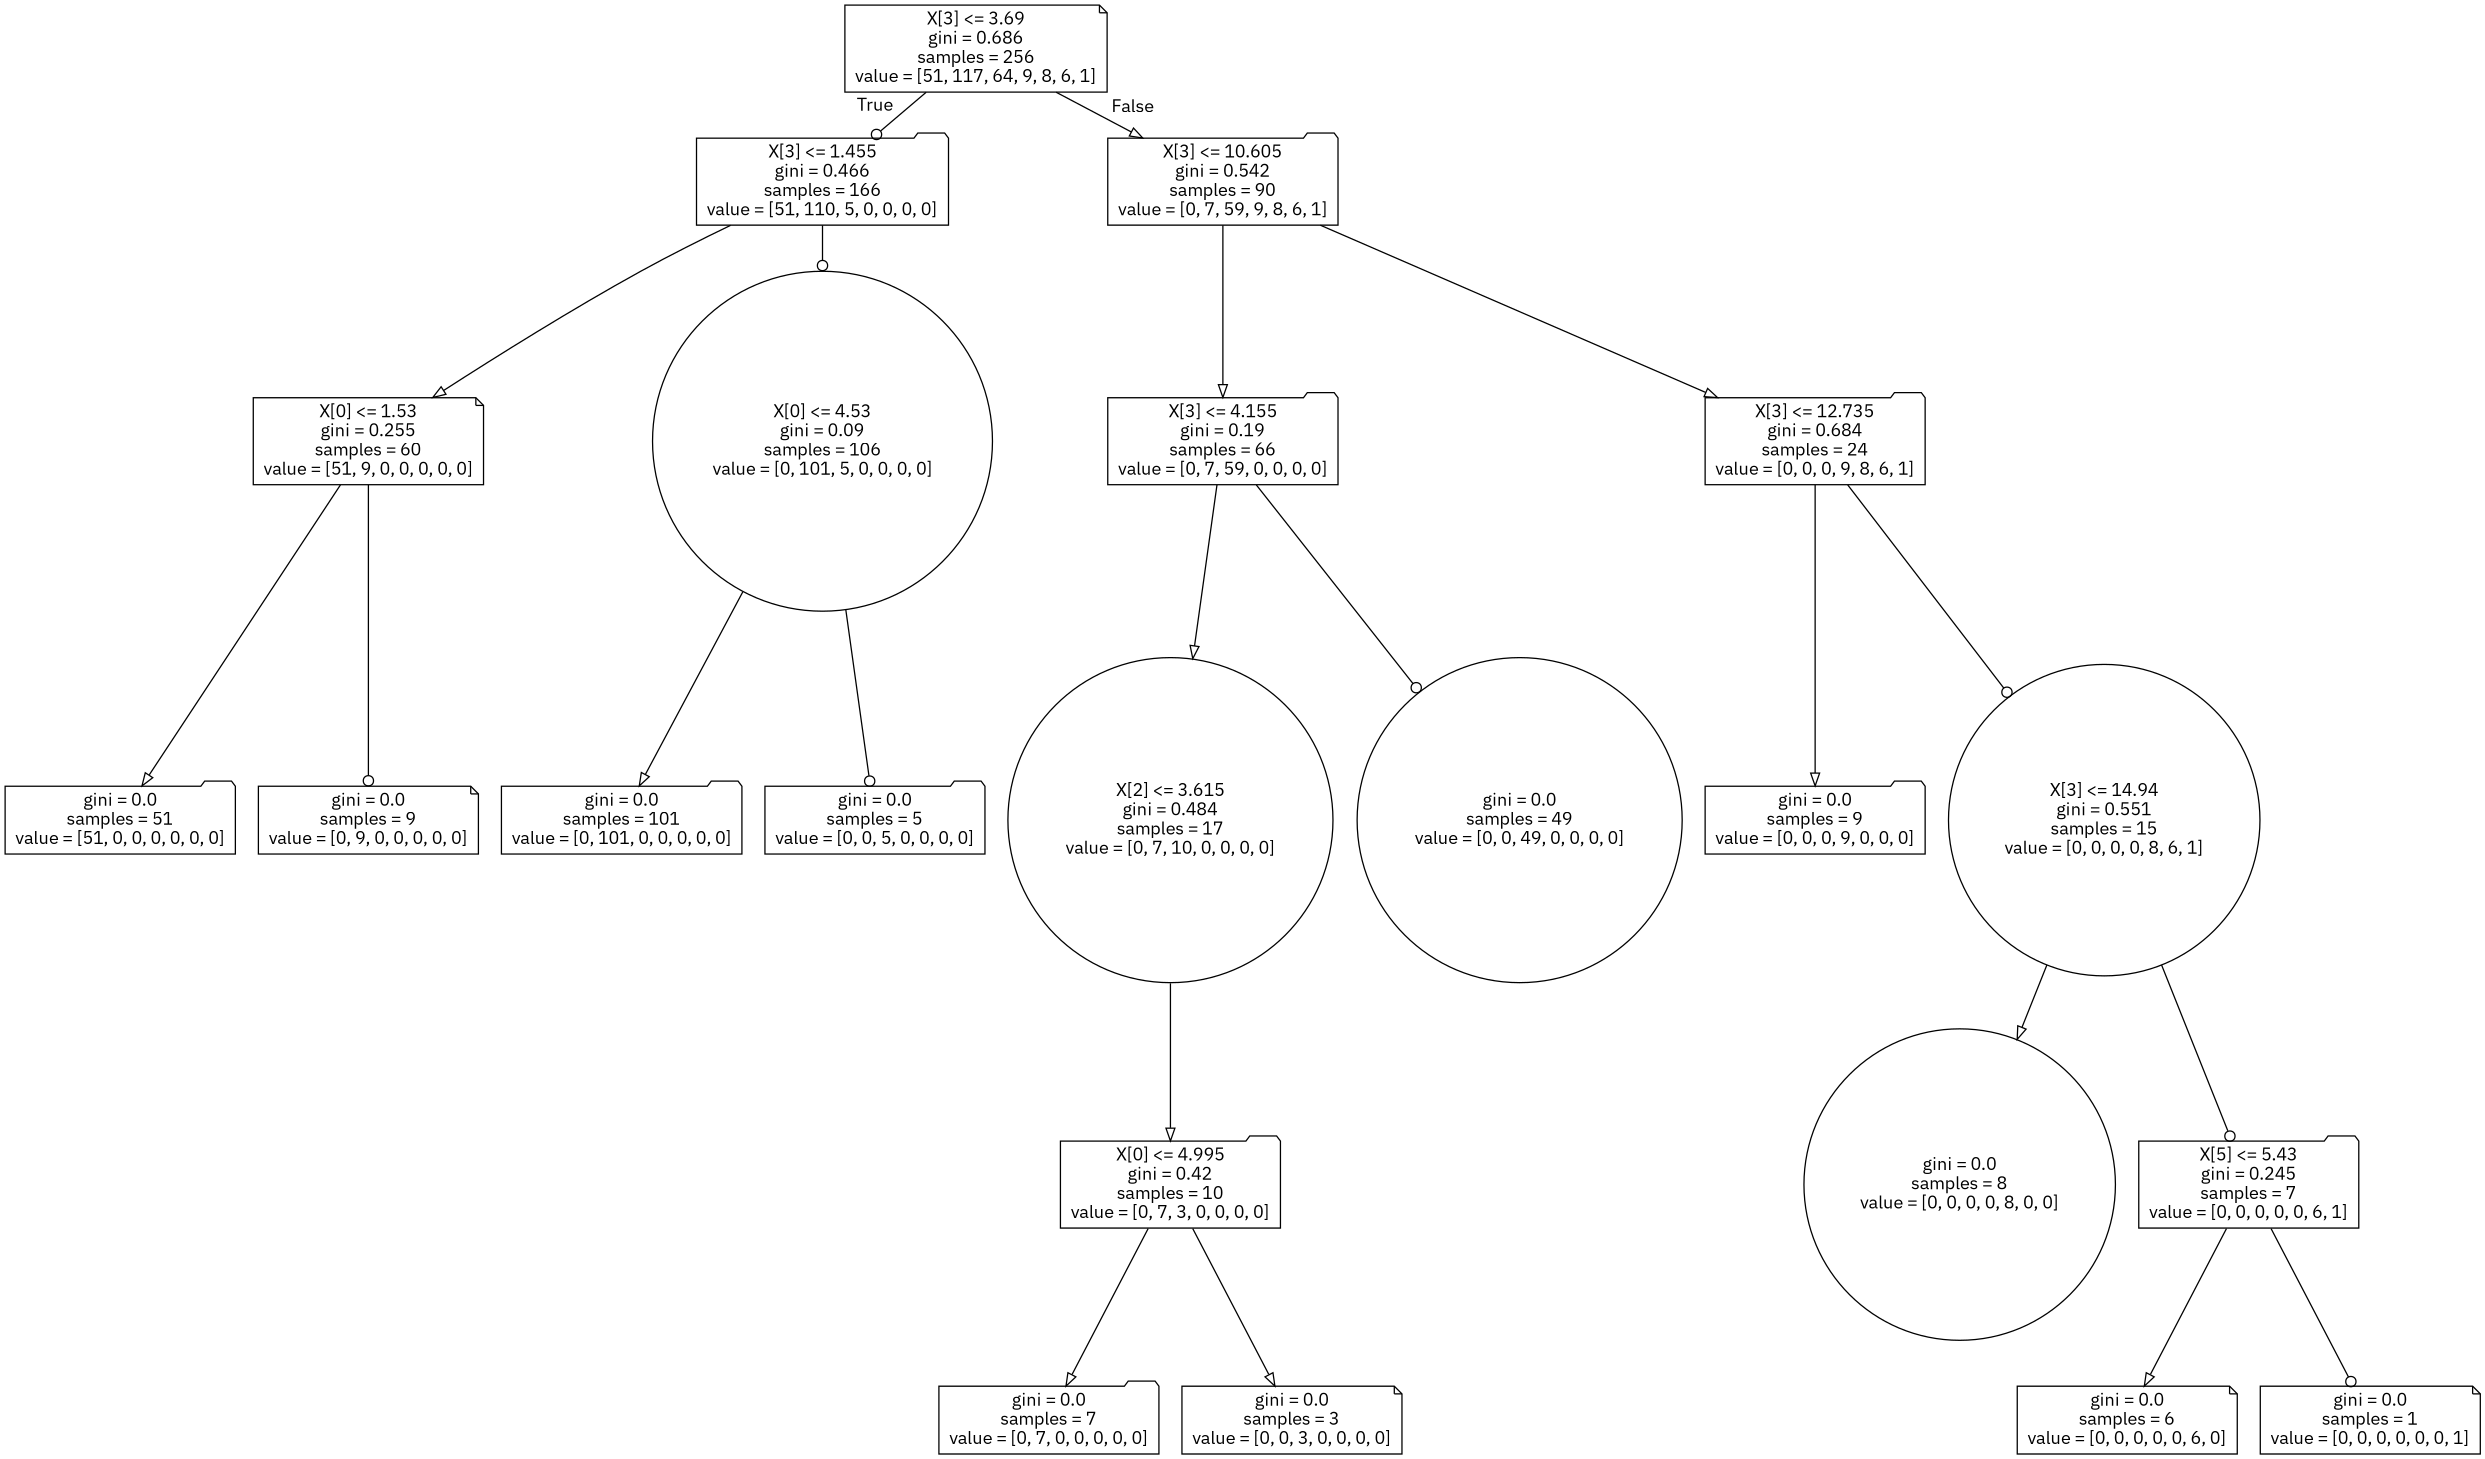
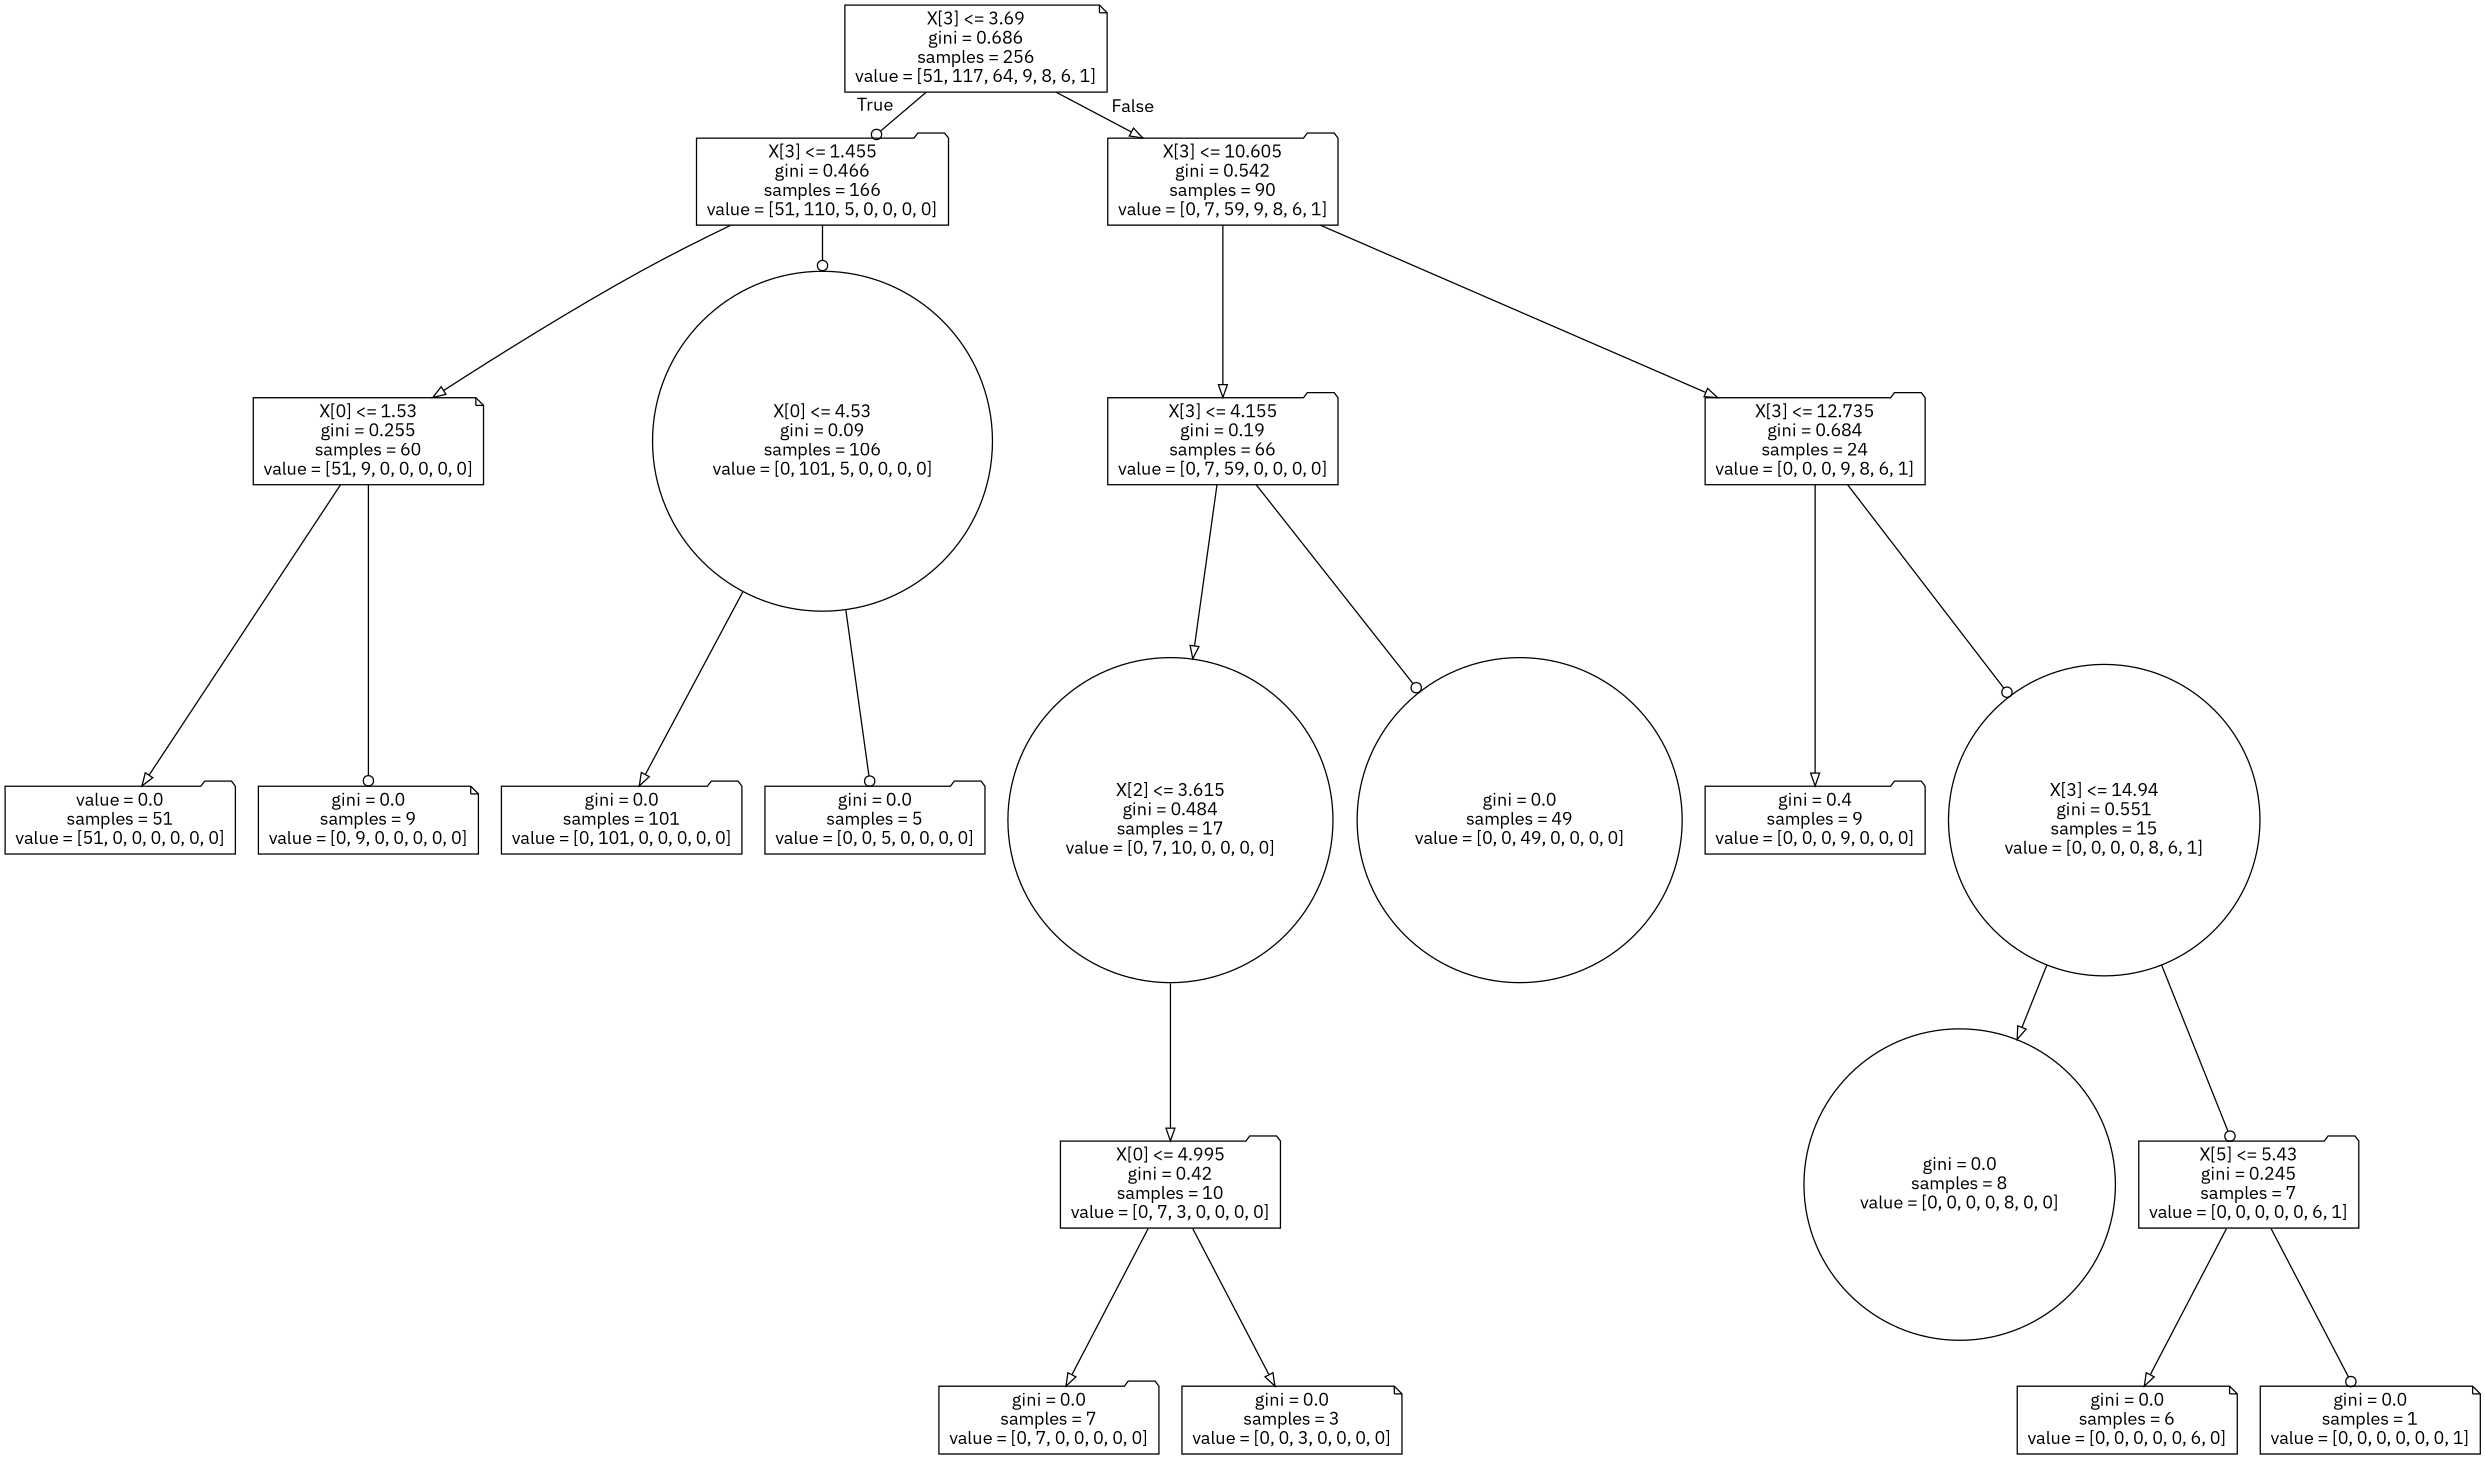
node "gini = 0.0 samples = 51 value = [51, 0, 0, 0, 0, 0, 0]": label "gini = 0.0 samples = 51 value = [51, 0, 0, 0, 0, 0, 0]" -> "value = 0.0 samples = 51 value = [51, 0, 0, 0, 0, 0, 0]"
node "gini = 0.0 samples = 9 value = [0, 0, 0, 9, 0, 0, 0]": label "gini = 0.0 samples = 9 value = [0, 0, 0, 9, 0, 0, 0]" -> "gini = 0.4 samples = 9 value = [0, 0, 0, 9, 0, 0, 0]"
